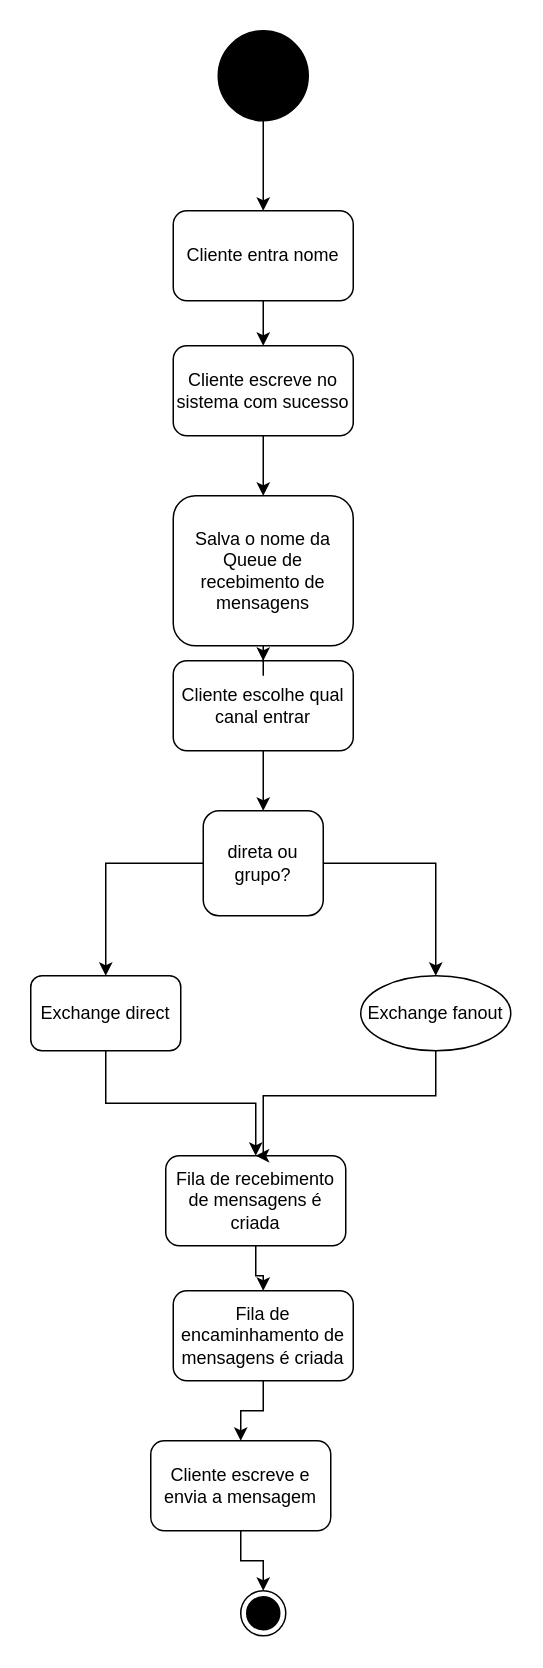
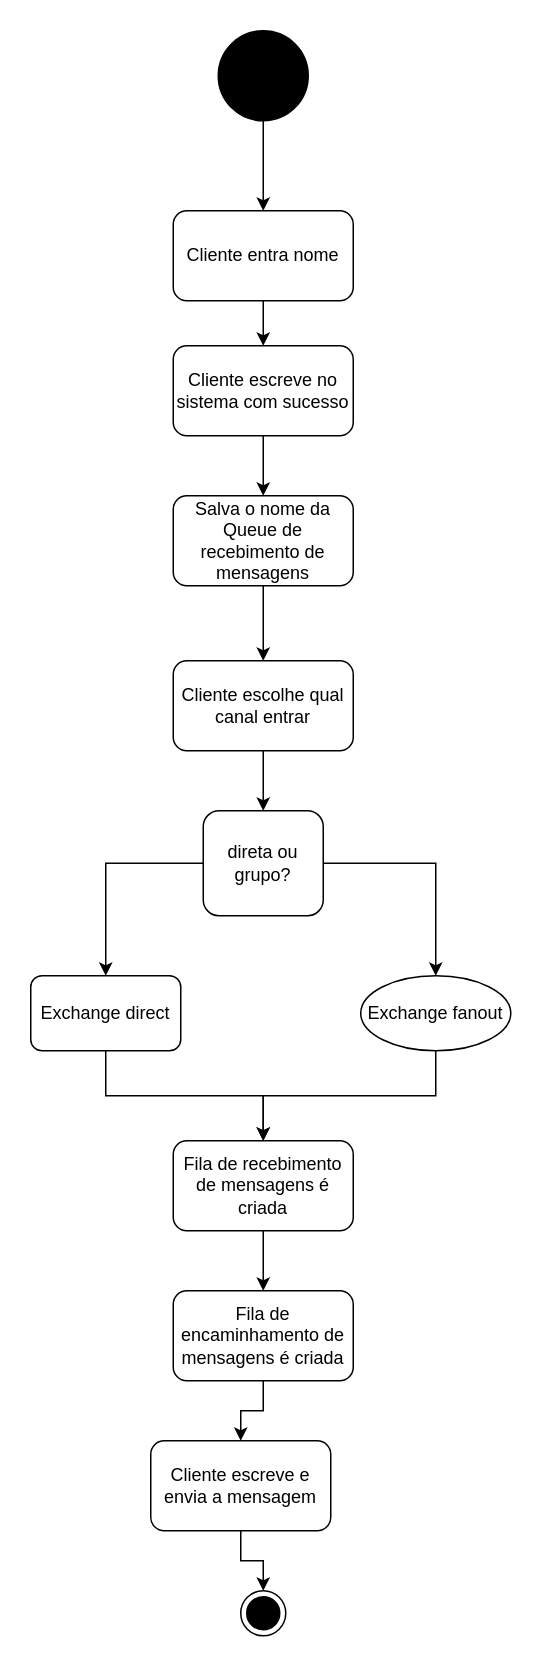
node "Salva o nome da Queue de recebimento de mensagens": size 180x150 -> 180x90
node "Fila de recebimento de mensagens é criada": moved (256, 1201) -> (263, 1186)
